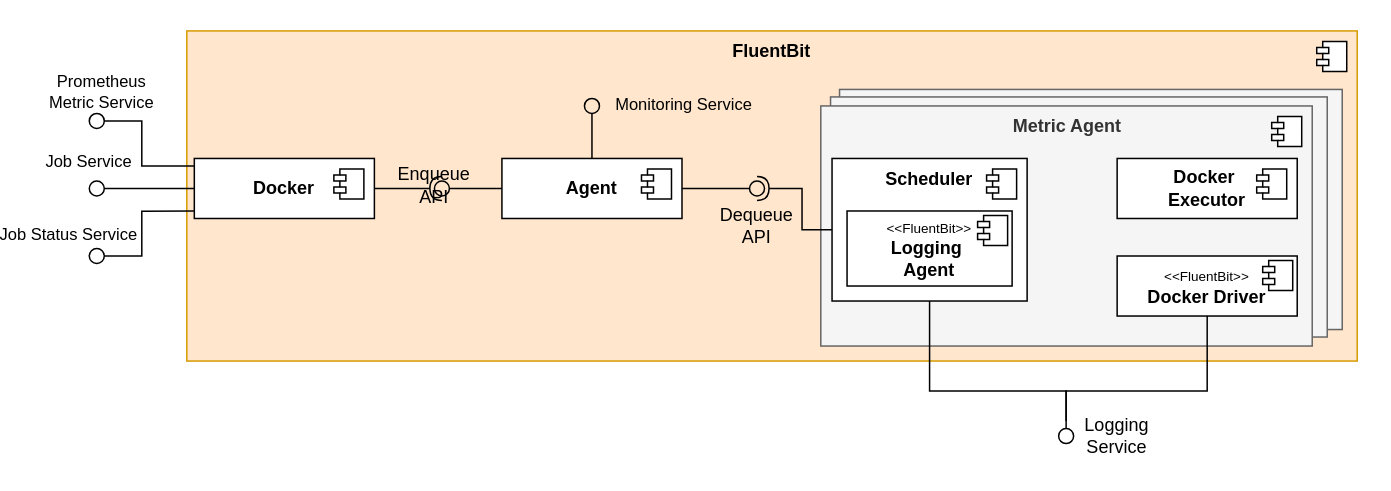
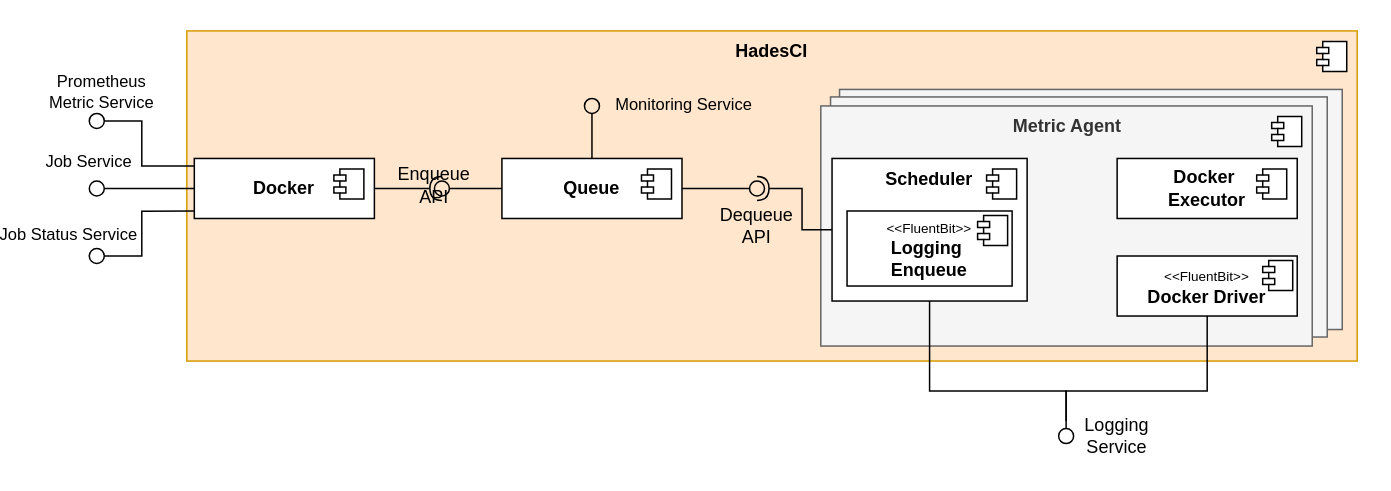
node "FluentBit": label "FluentBit" -> "HadesCI"
node "Agent": label "Agent" -> "Queue"
node "<<FluentBit>> Logging Agent": label "<<FluentBit>> Logging Agent" -> "<<FluentBit>> Logging Enqueue"
